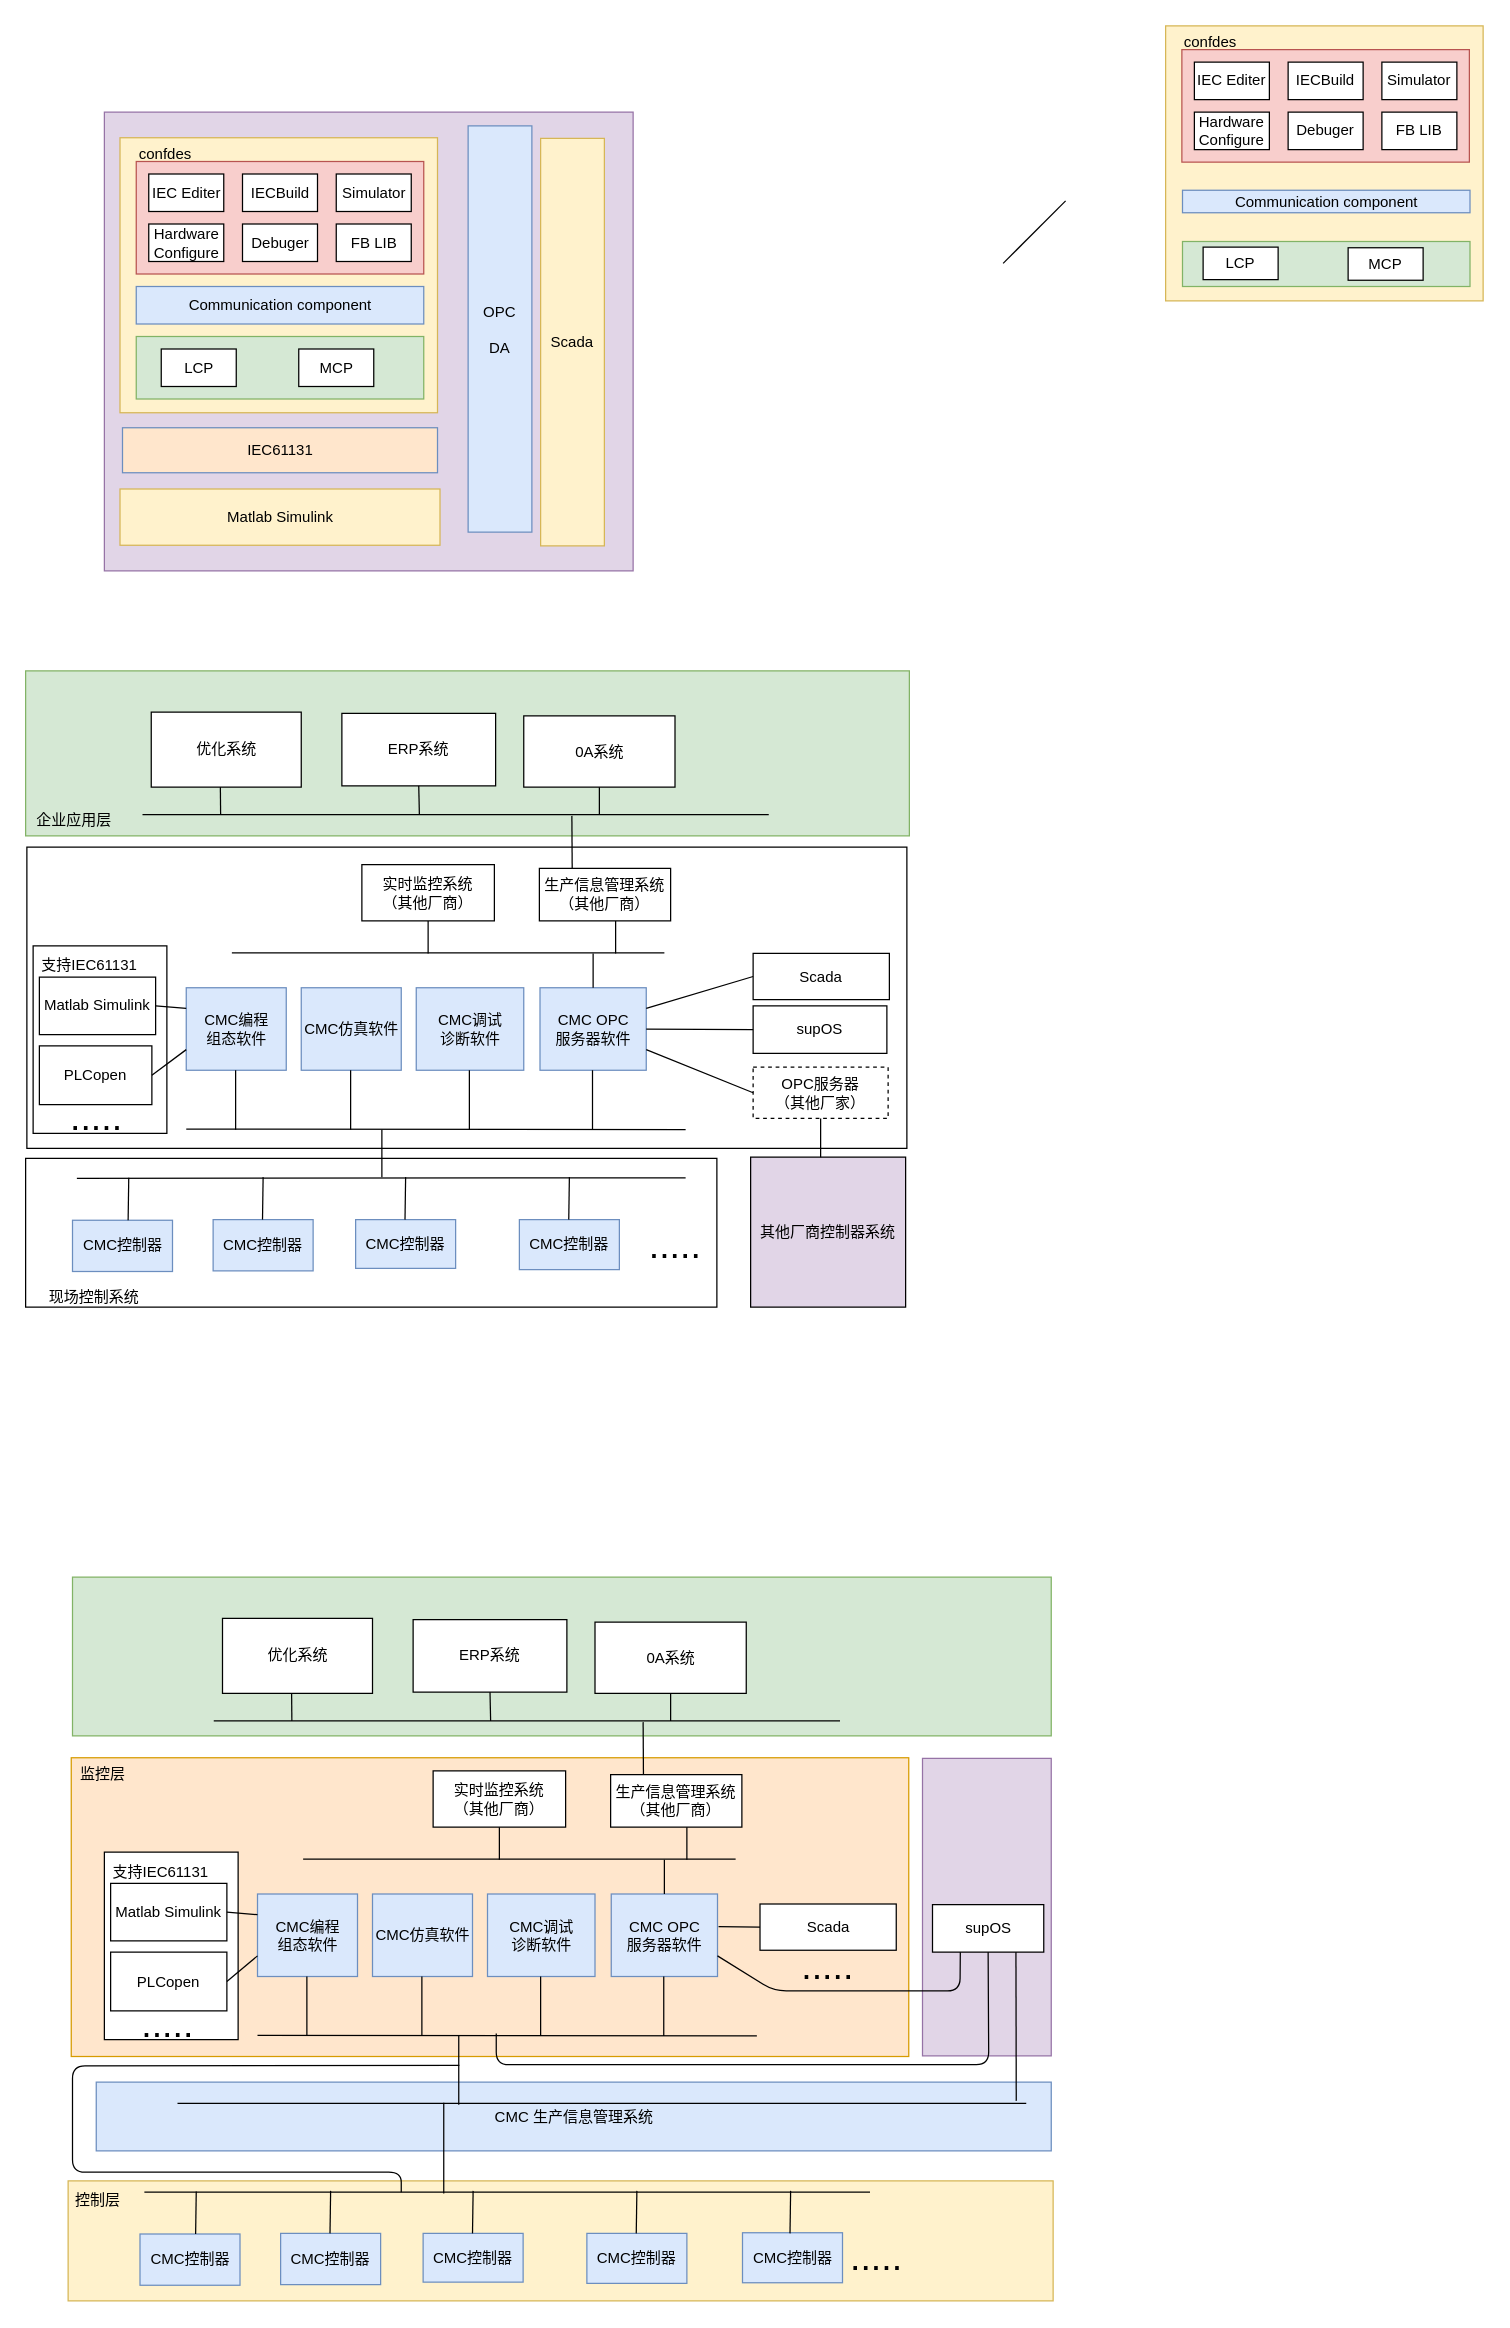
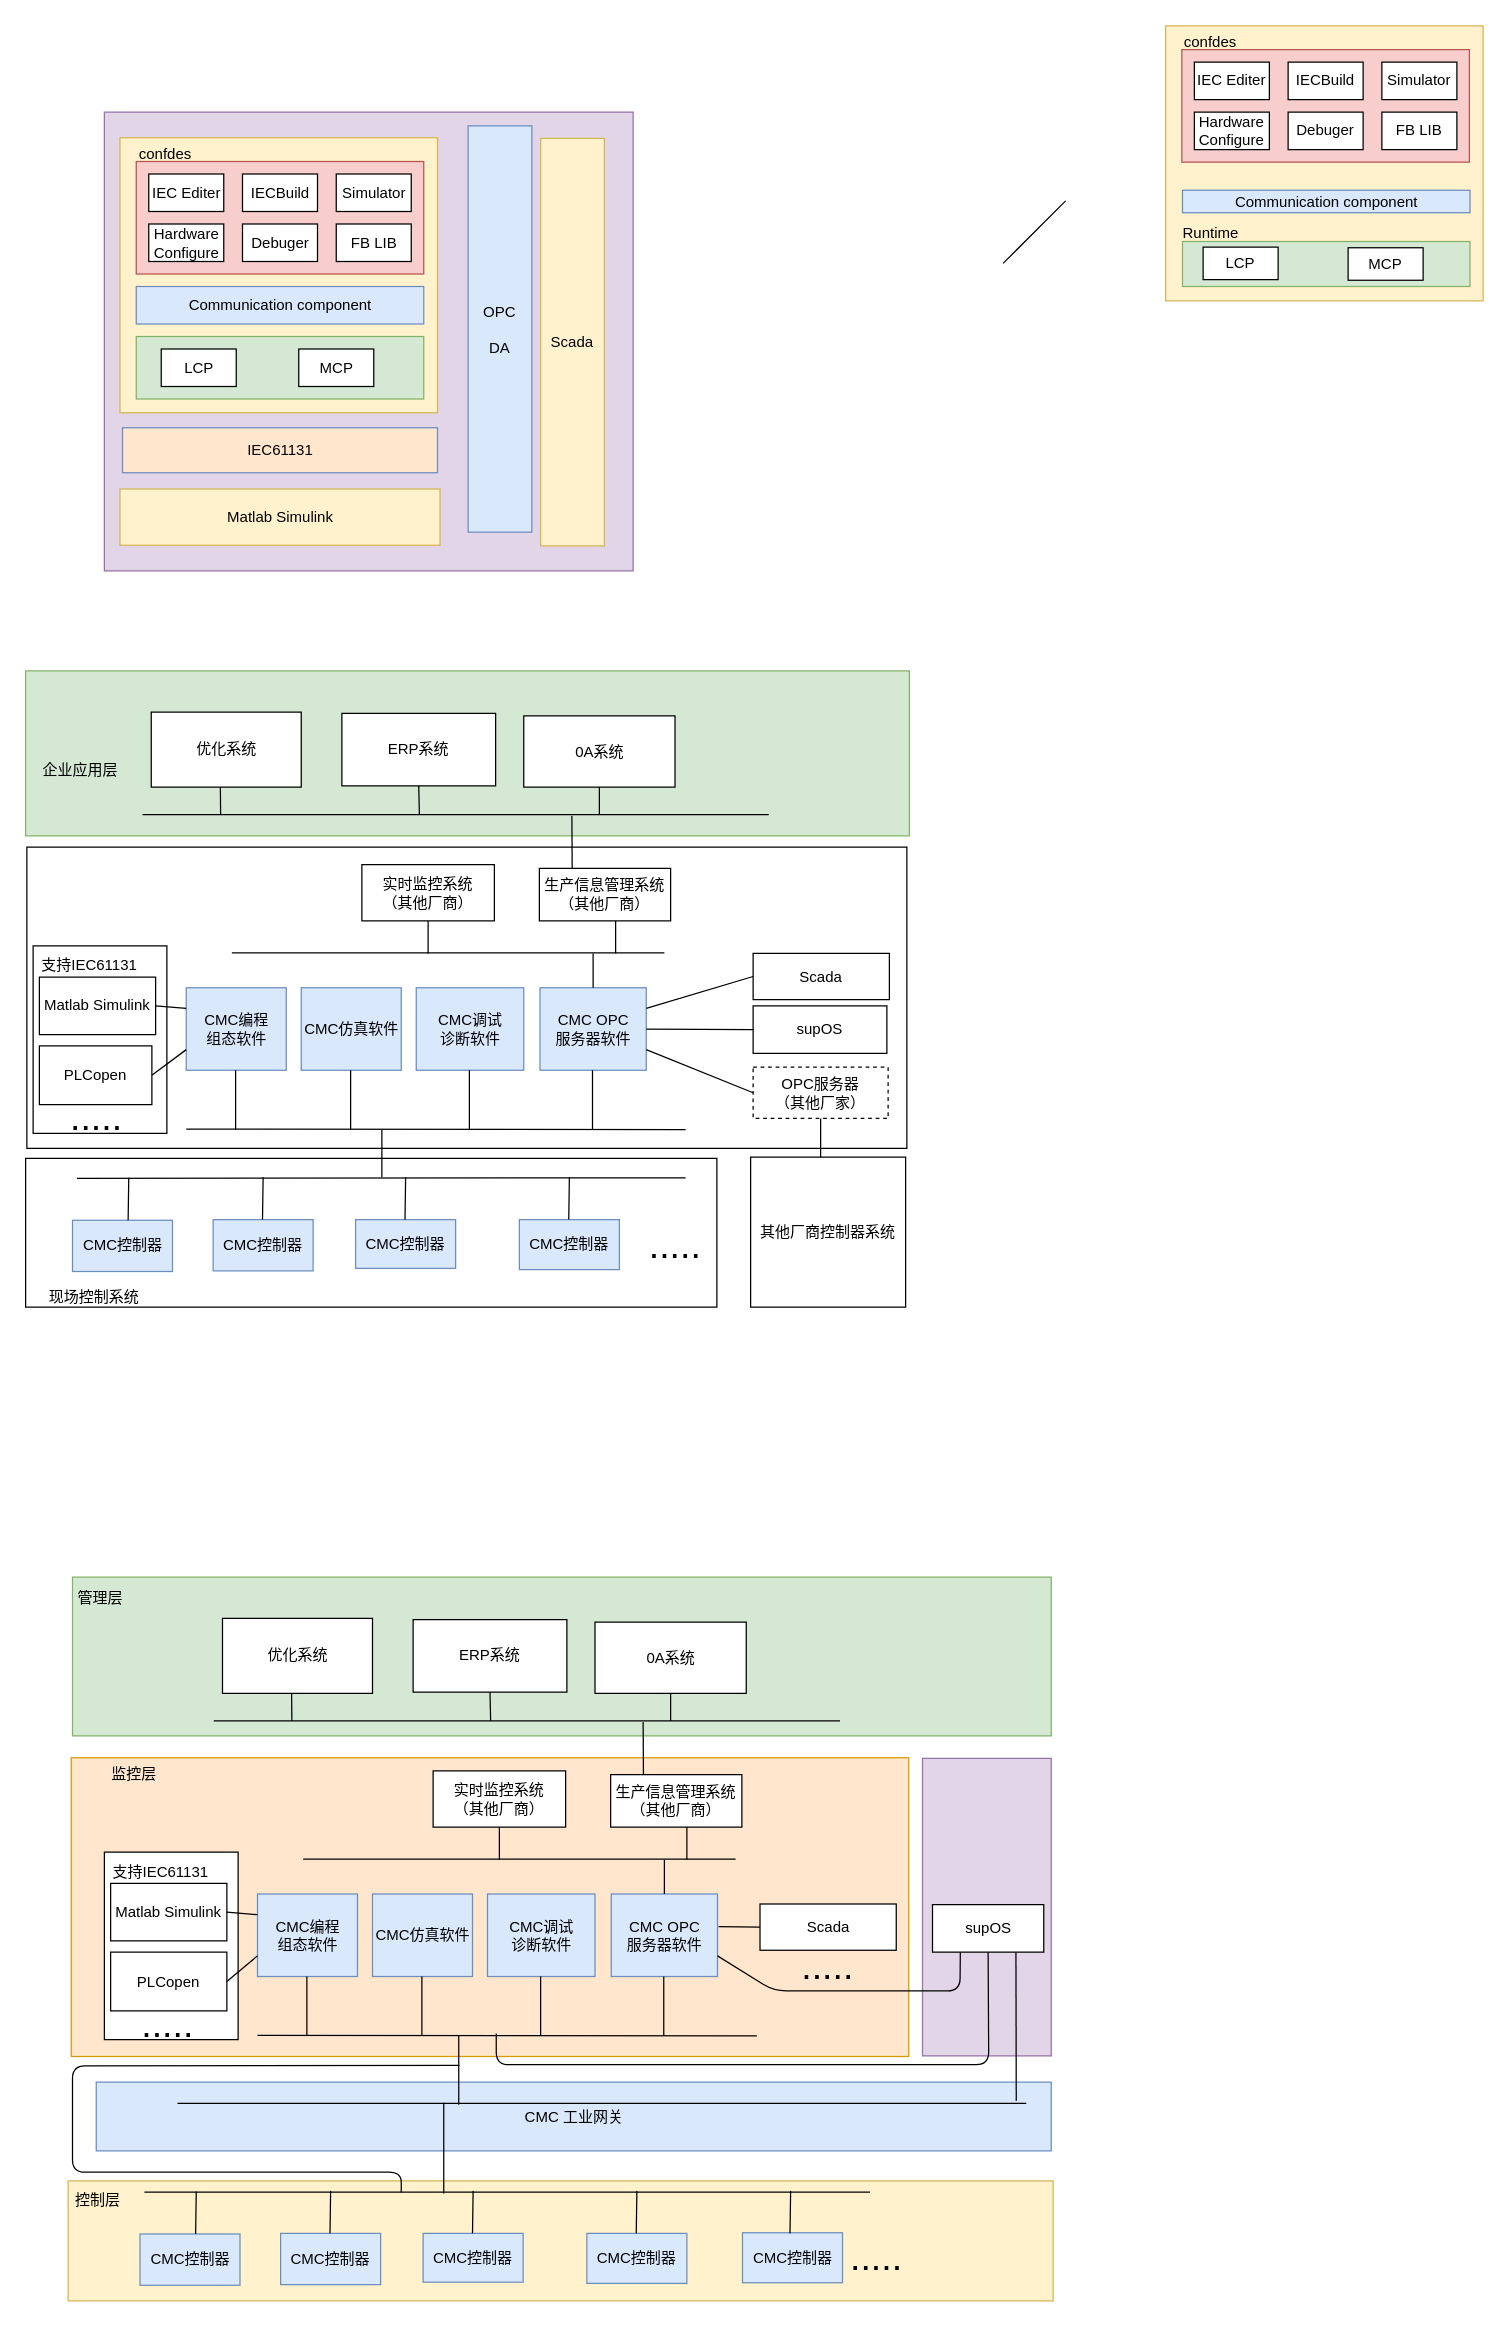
node "Runtime": added
node "企业应用层": moved (78, 817) -> (84, 767)
node "其他厂商控制器系统": fillcolor #e1d5e7 -> #ffffff
node "管理层": added
node "监控层": moved (106, 1771) -> (138, 1771)
node "CMC 生产信息管理系统": label "CMC 生产信息管理系统" -> "CMC 工业网关"
